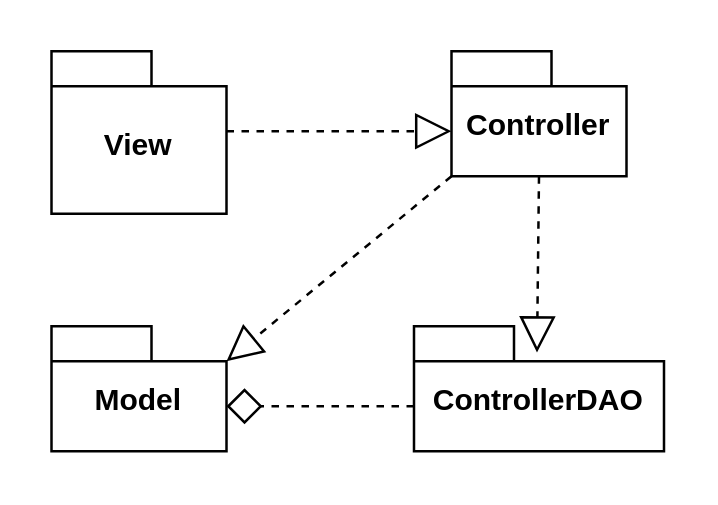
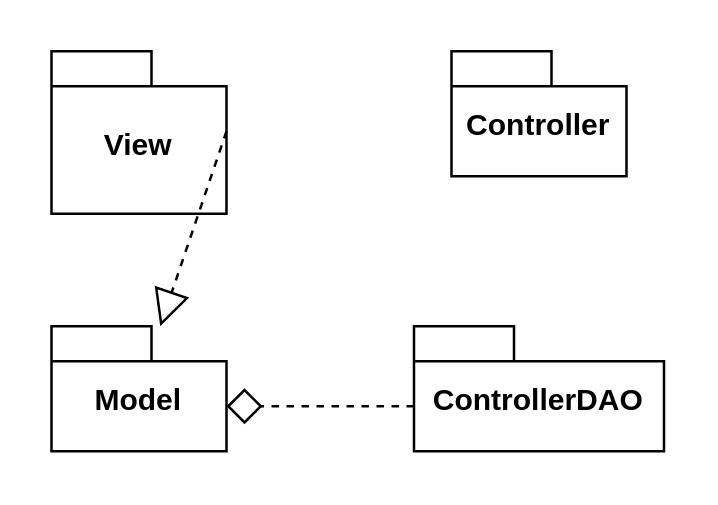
edge "View" -> "Controller": now "View" -> "Model"
edge "Controller" -> "ControllerDAO": removed
edge "Controller" -> "Model": removed
